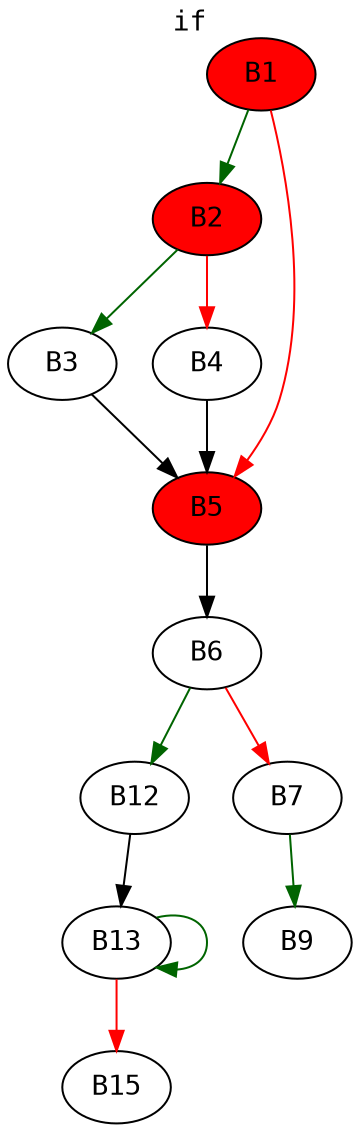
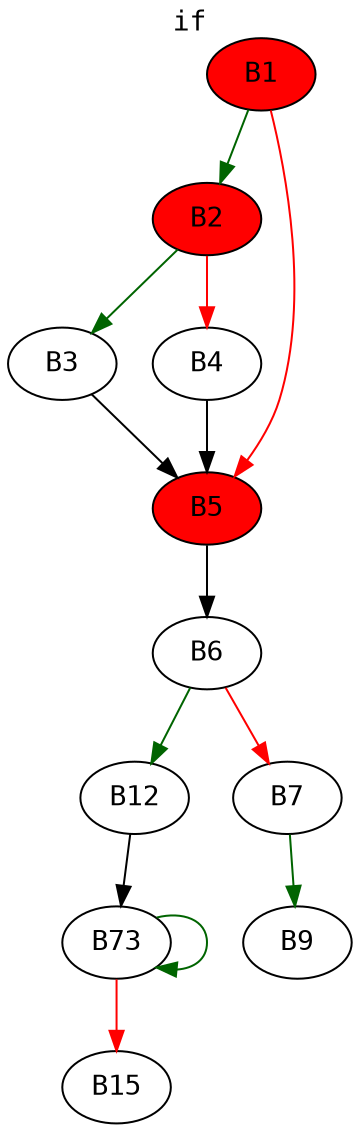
node "B13": label "B13" -> "B73"
